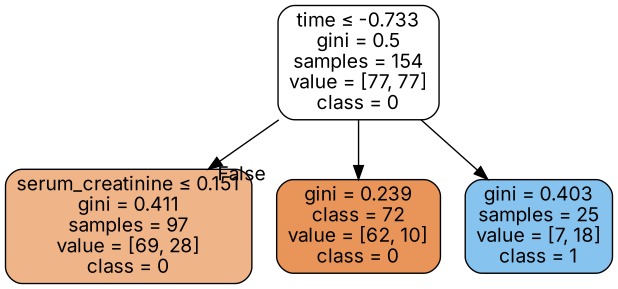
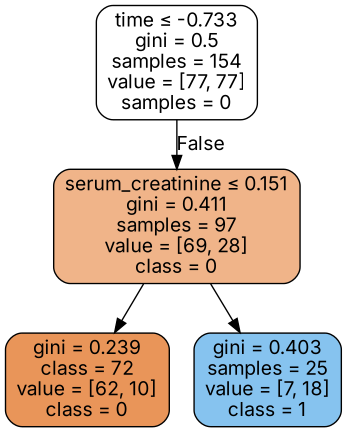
node "time ≤ -0.733": text "class = 0" -> "samples = 0"
edge "time ≤ -0.733" -> "gini = 0.239": now "serum_creatinine ≤ 0.151" -> "gini = 0.239"
edge "time ≤ -0.733" -> "gini = 0.403": now "serum_creatinine ≤ 0.151" -> "gini = 0.403"
